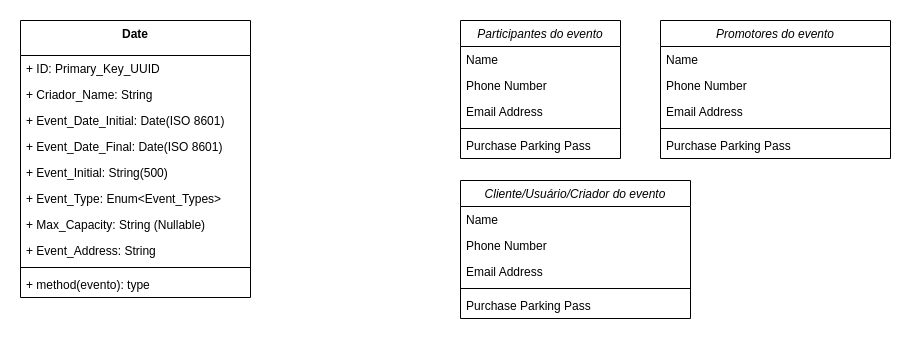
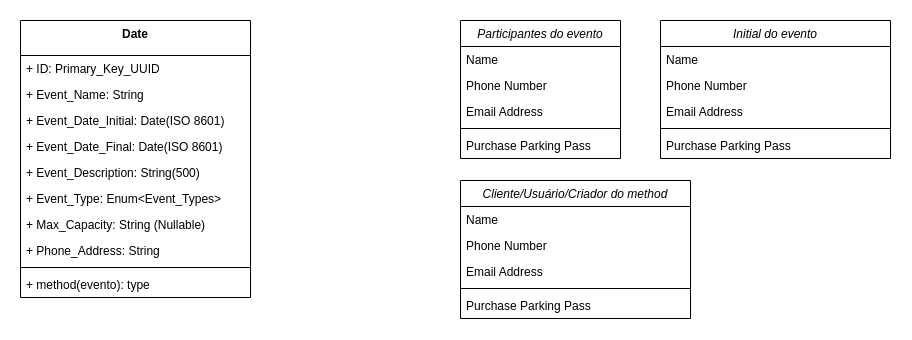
node "Promotores do evento": label "Promotores do evento" -> "Initial do evento"
node "+ Criador_Name: String": label "+ Criador_Name: String" -> "+ Event_Name: String"
node "+ Event_Initial: String(500)": label "+ Event_Initial: String(500)" -> "+ Event_Description: String(500)"
node "Cliente/Usuário/Criador do evento": label "Cliente/Usuário/Criador do evento" -> "Cliente/Usuário/Criador do method"
node "+ Event_Address: String": label "+ Event_Address: String" -> "+ Phone_Address: String"
